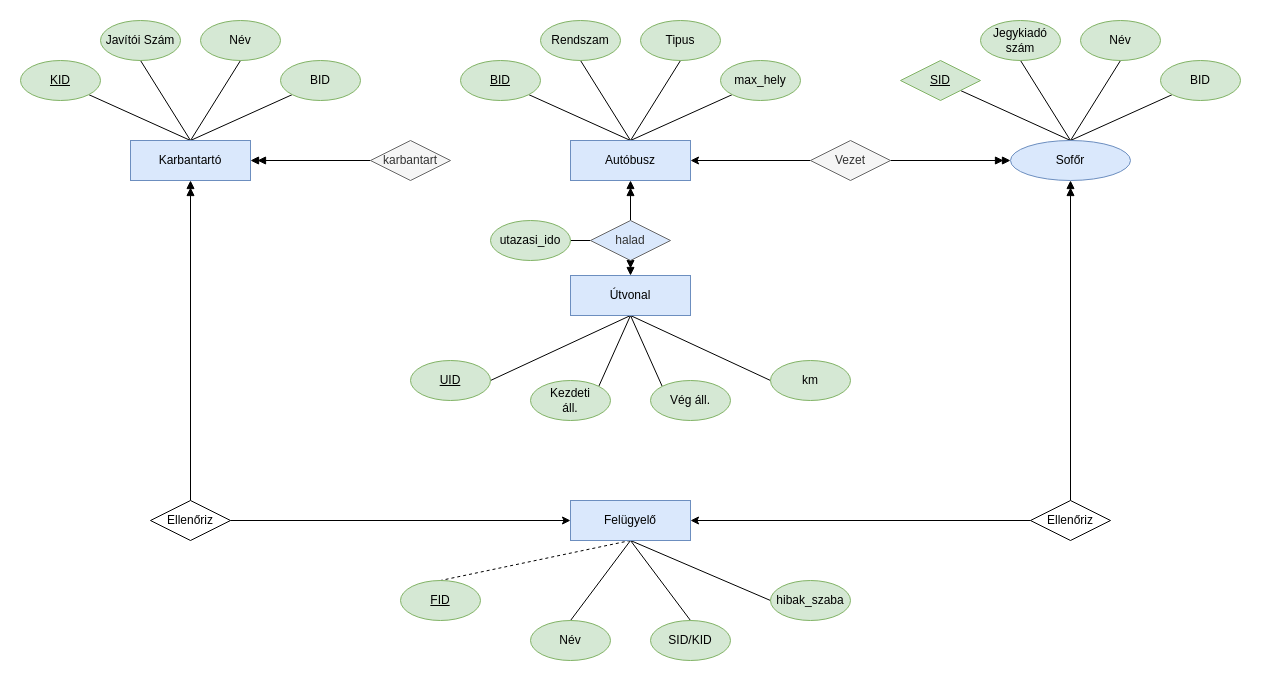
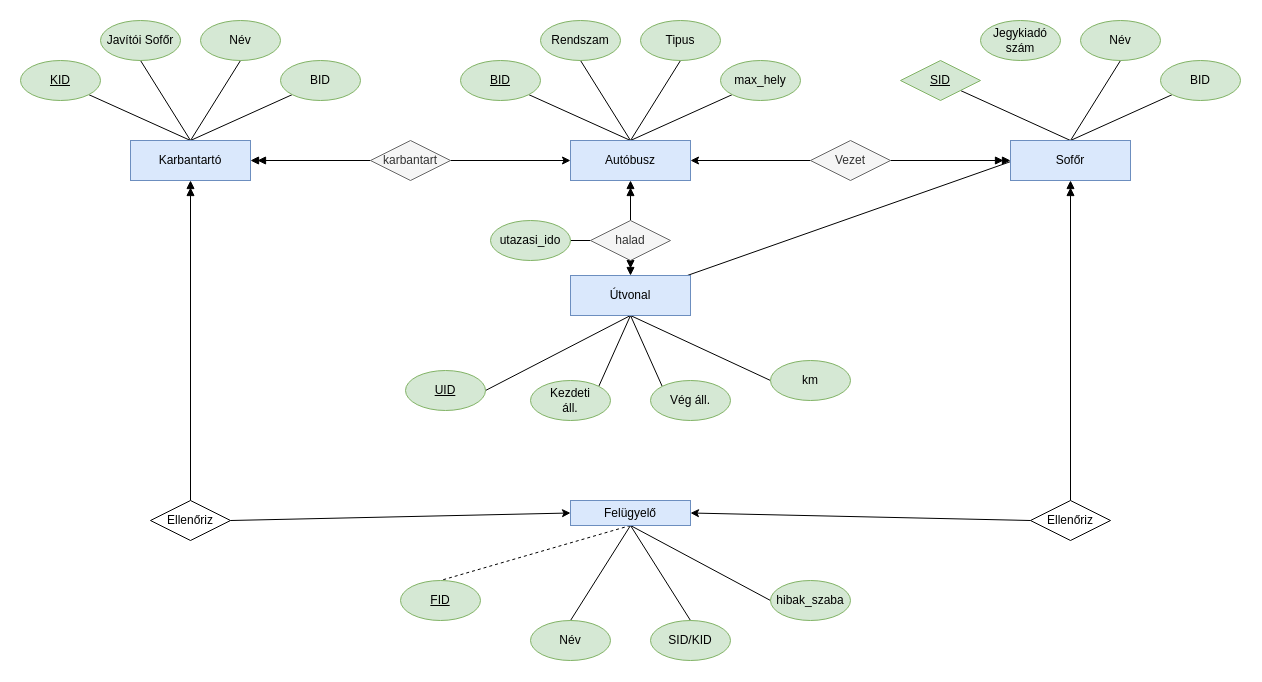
node "Javítói Szám": label "Javítói Szám" -> "Javítói Sofőr"
edge "Jegykiadó szám" -- "Sofőr": now "Útvonal" -- "Sofőr"
edge "karbantart" -> "Autóbusz": added
node "Sofőr": shape ellipse -> rectangle
node "halad": fillcolor #dae8fc -> #f5f5f5
node "UID": moved (451, 381) -> (446, 391)
node "Felügyelő": size 120x40 -> 120x25
